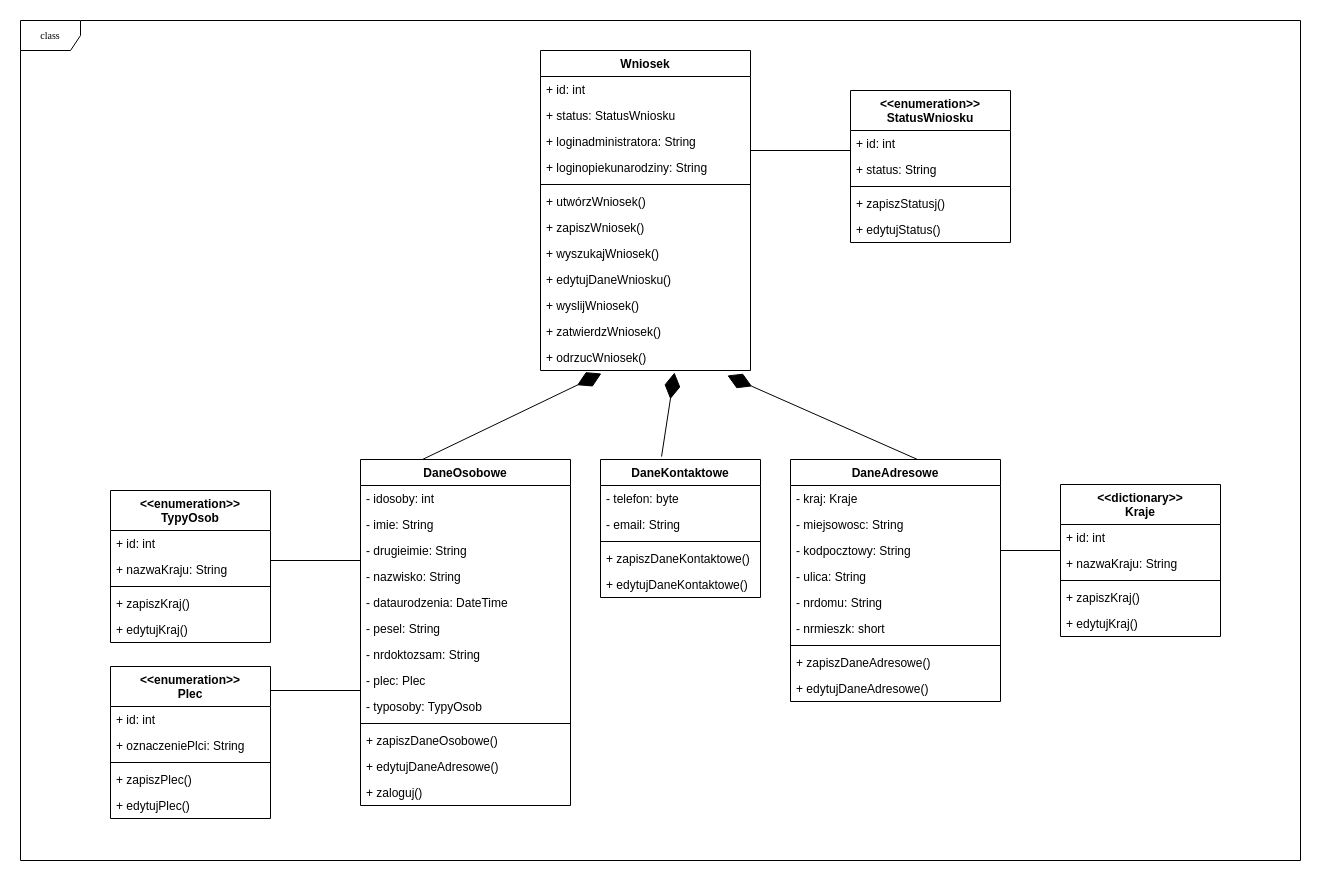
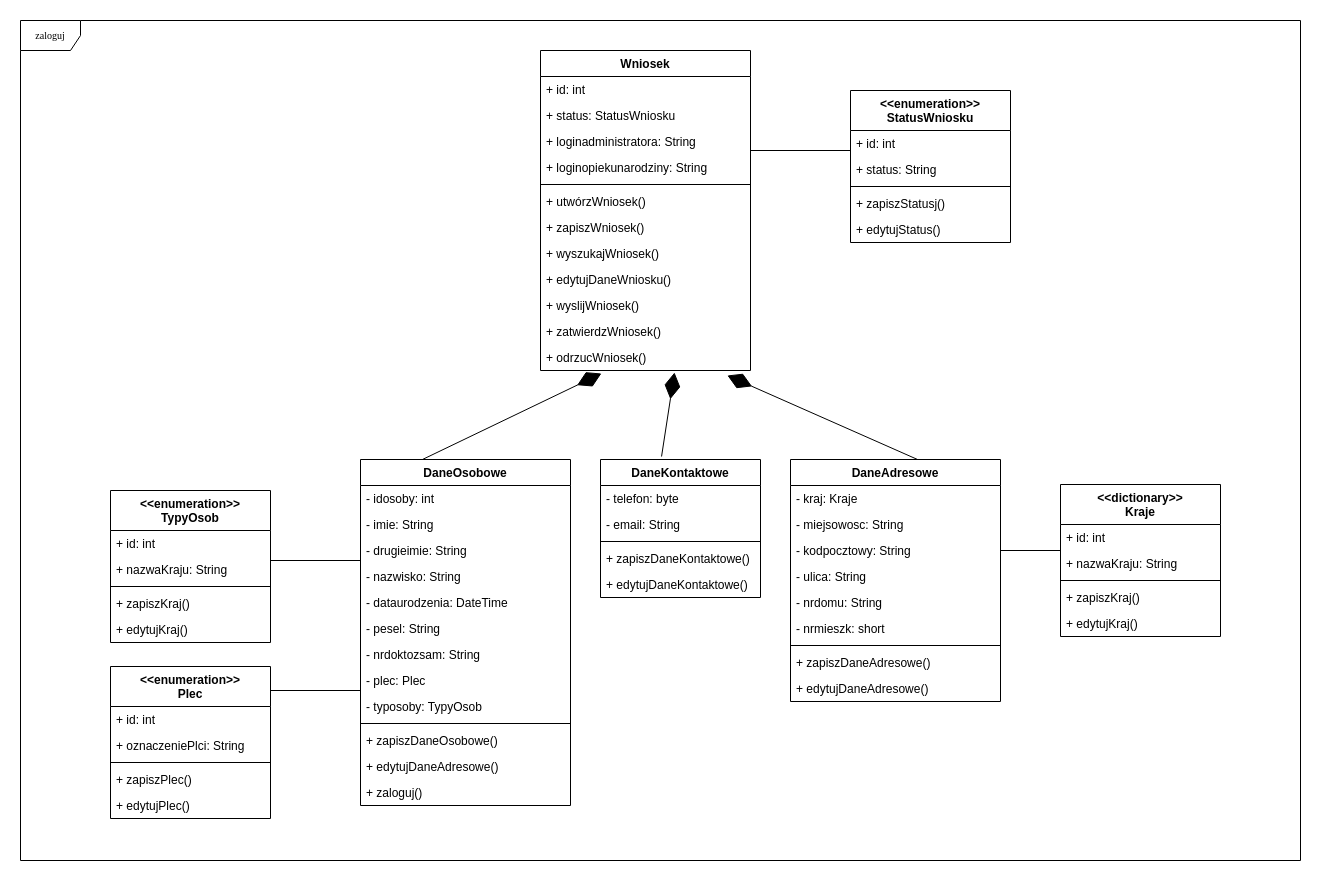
node "class": label "class" -> "zaloguj"
